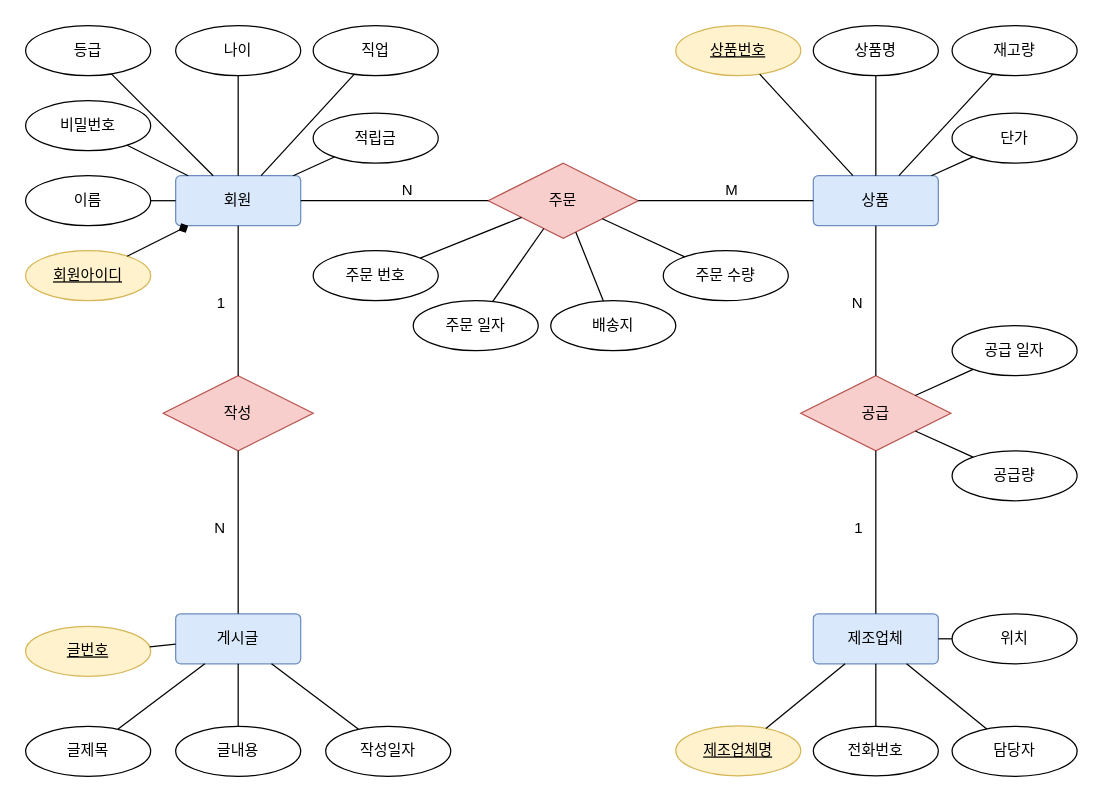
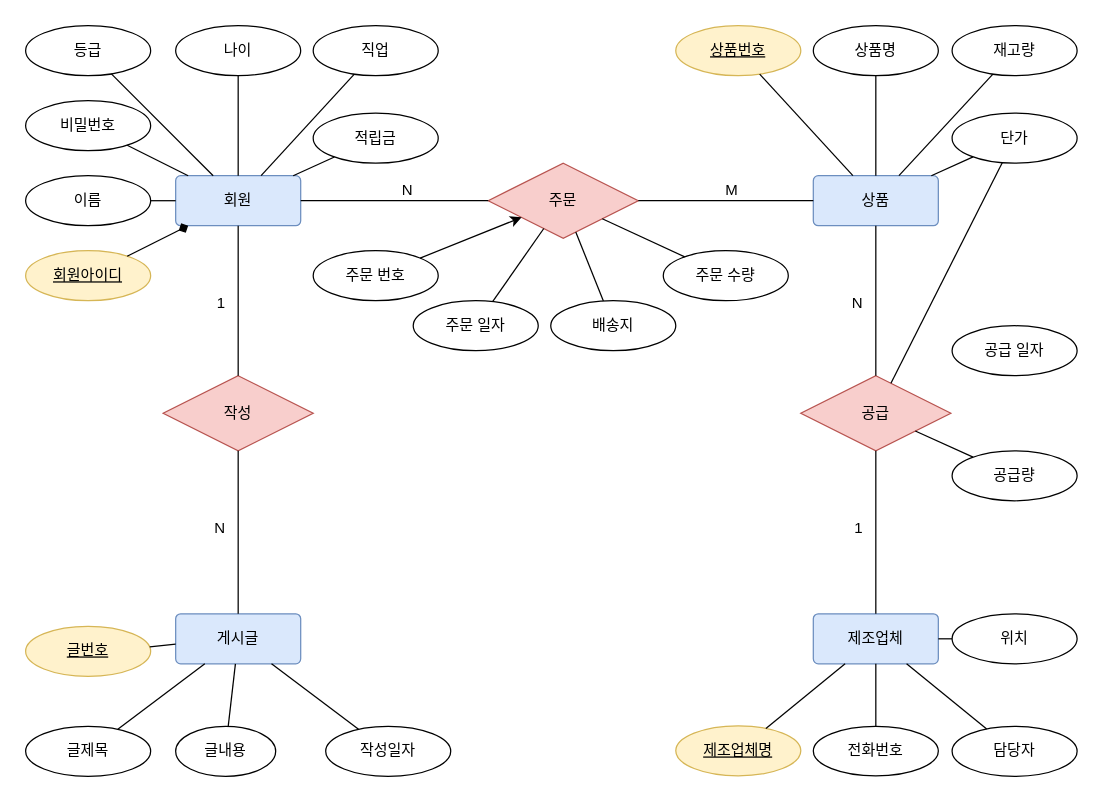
edge "주문" -- "주문 번호": arrowhead none -> classic
edge "공급 일자" -- "공급": now "단가" -- "공급"
node "글내용": size 125x50 -> 100x50
